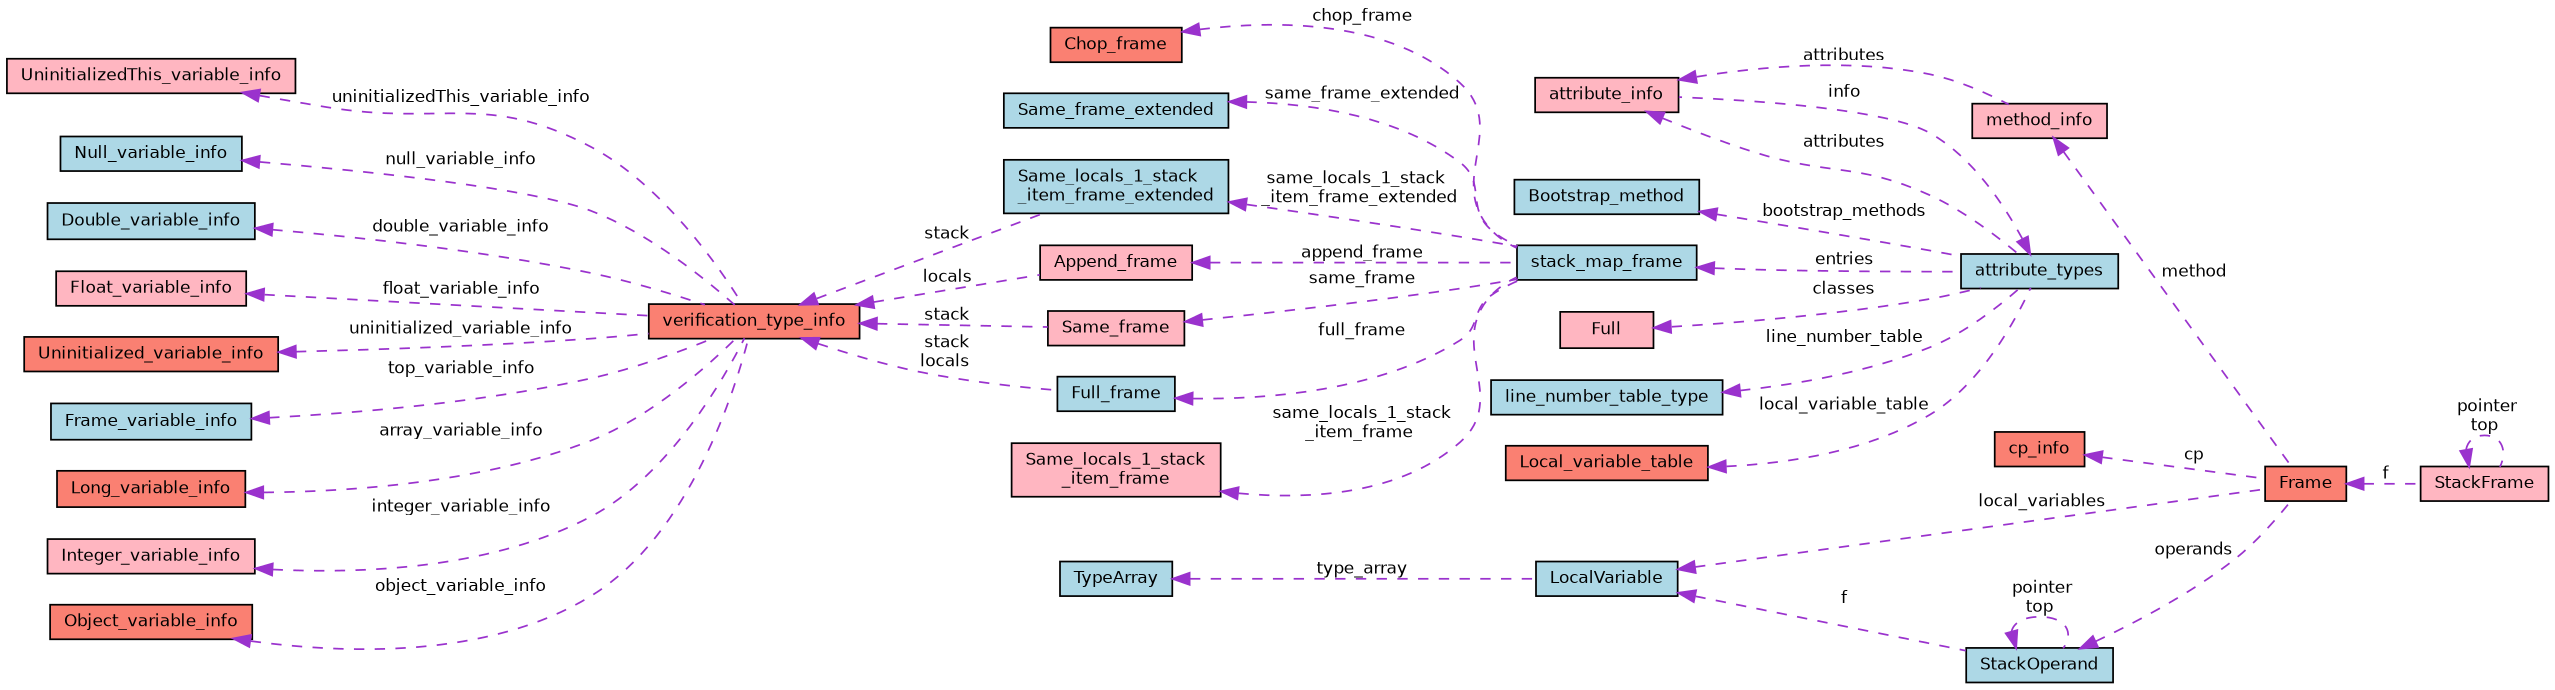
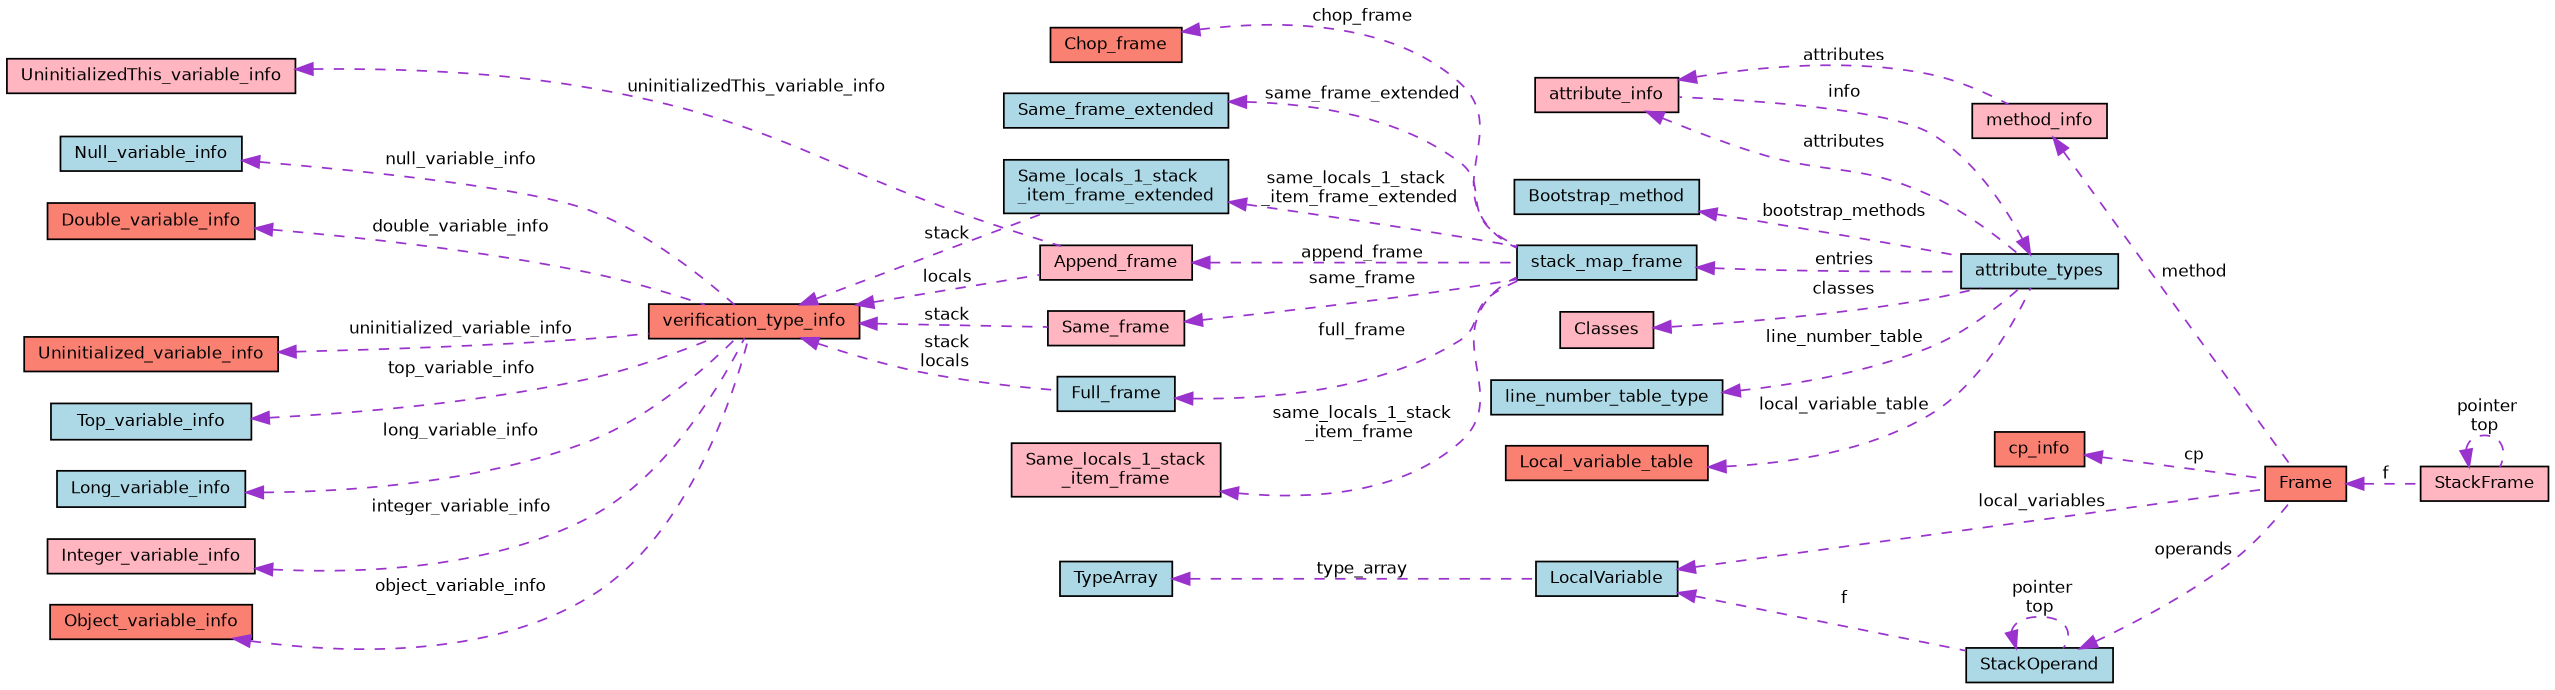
edge "verification_type_info" -> "UninitializedThis_variable_info": now "Append_frame" -> "UninitializedThis_variable_info"
node "Double_variable_info": fillcolor lightblue -> salmon
node "Float_variable_info": removed
node "Full": label "Full" -> "Classes"
node "Frame_variable_info": label "Frame_variable_info" -> "Top_variable_info"
edge "verification_type_info" -> "Long_variable_info": label " array_variable_info" -> " long_variable_info"
node "Long_variable_info": fillcolor salmon -> lightblue
